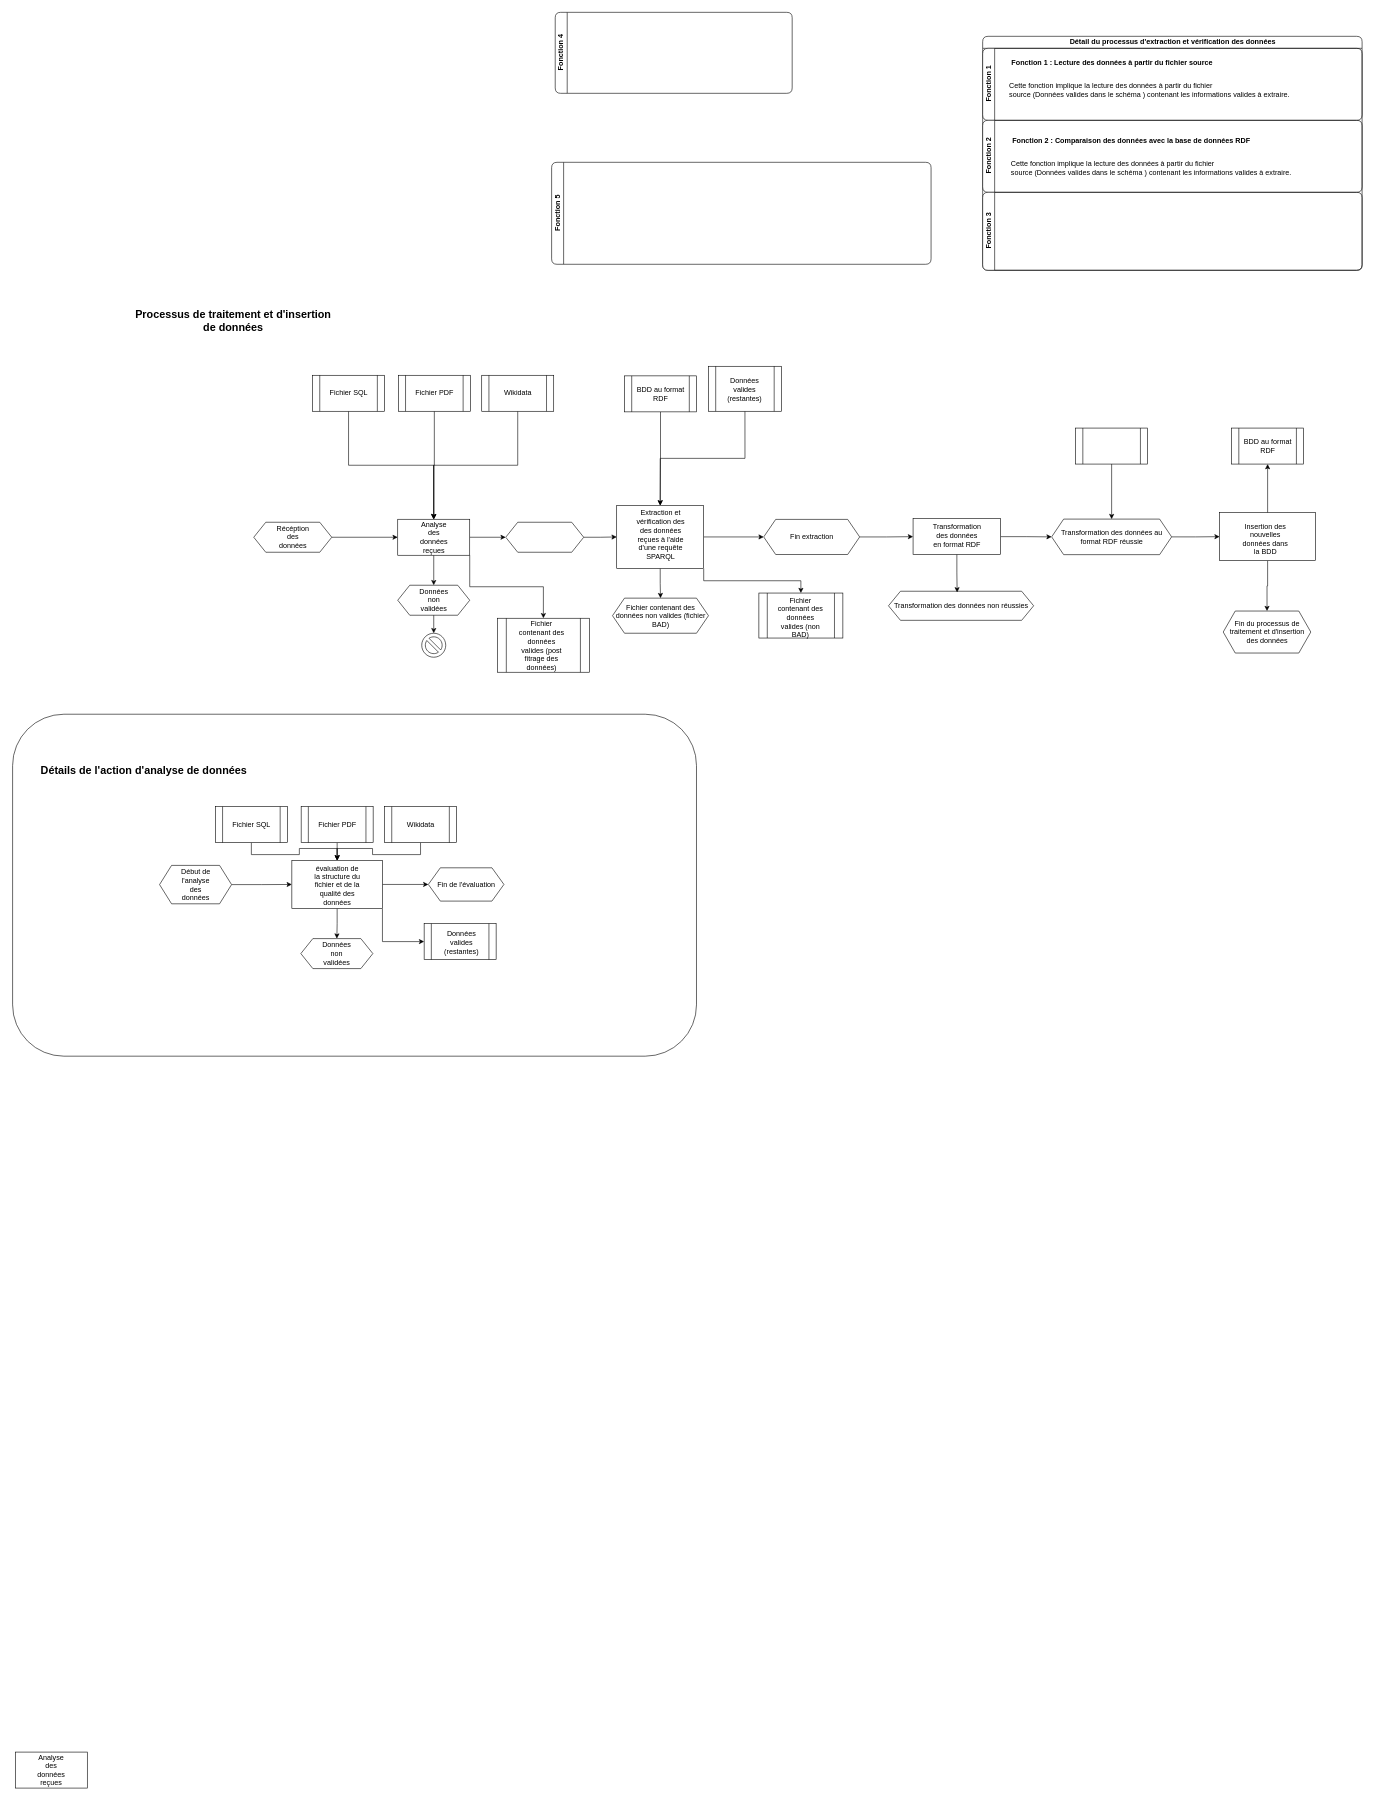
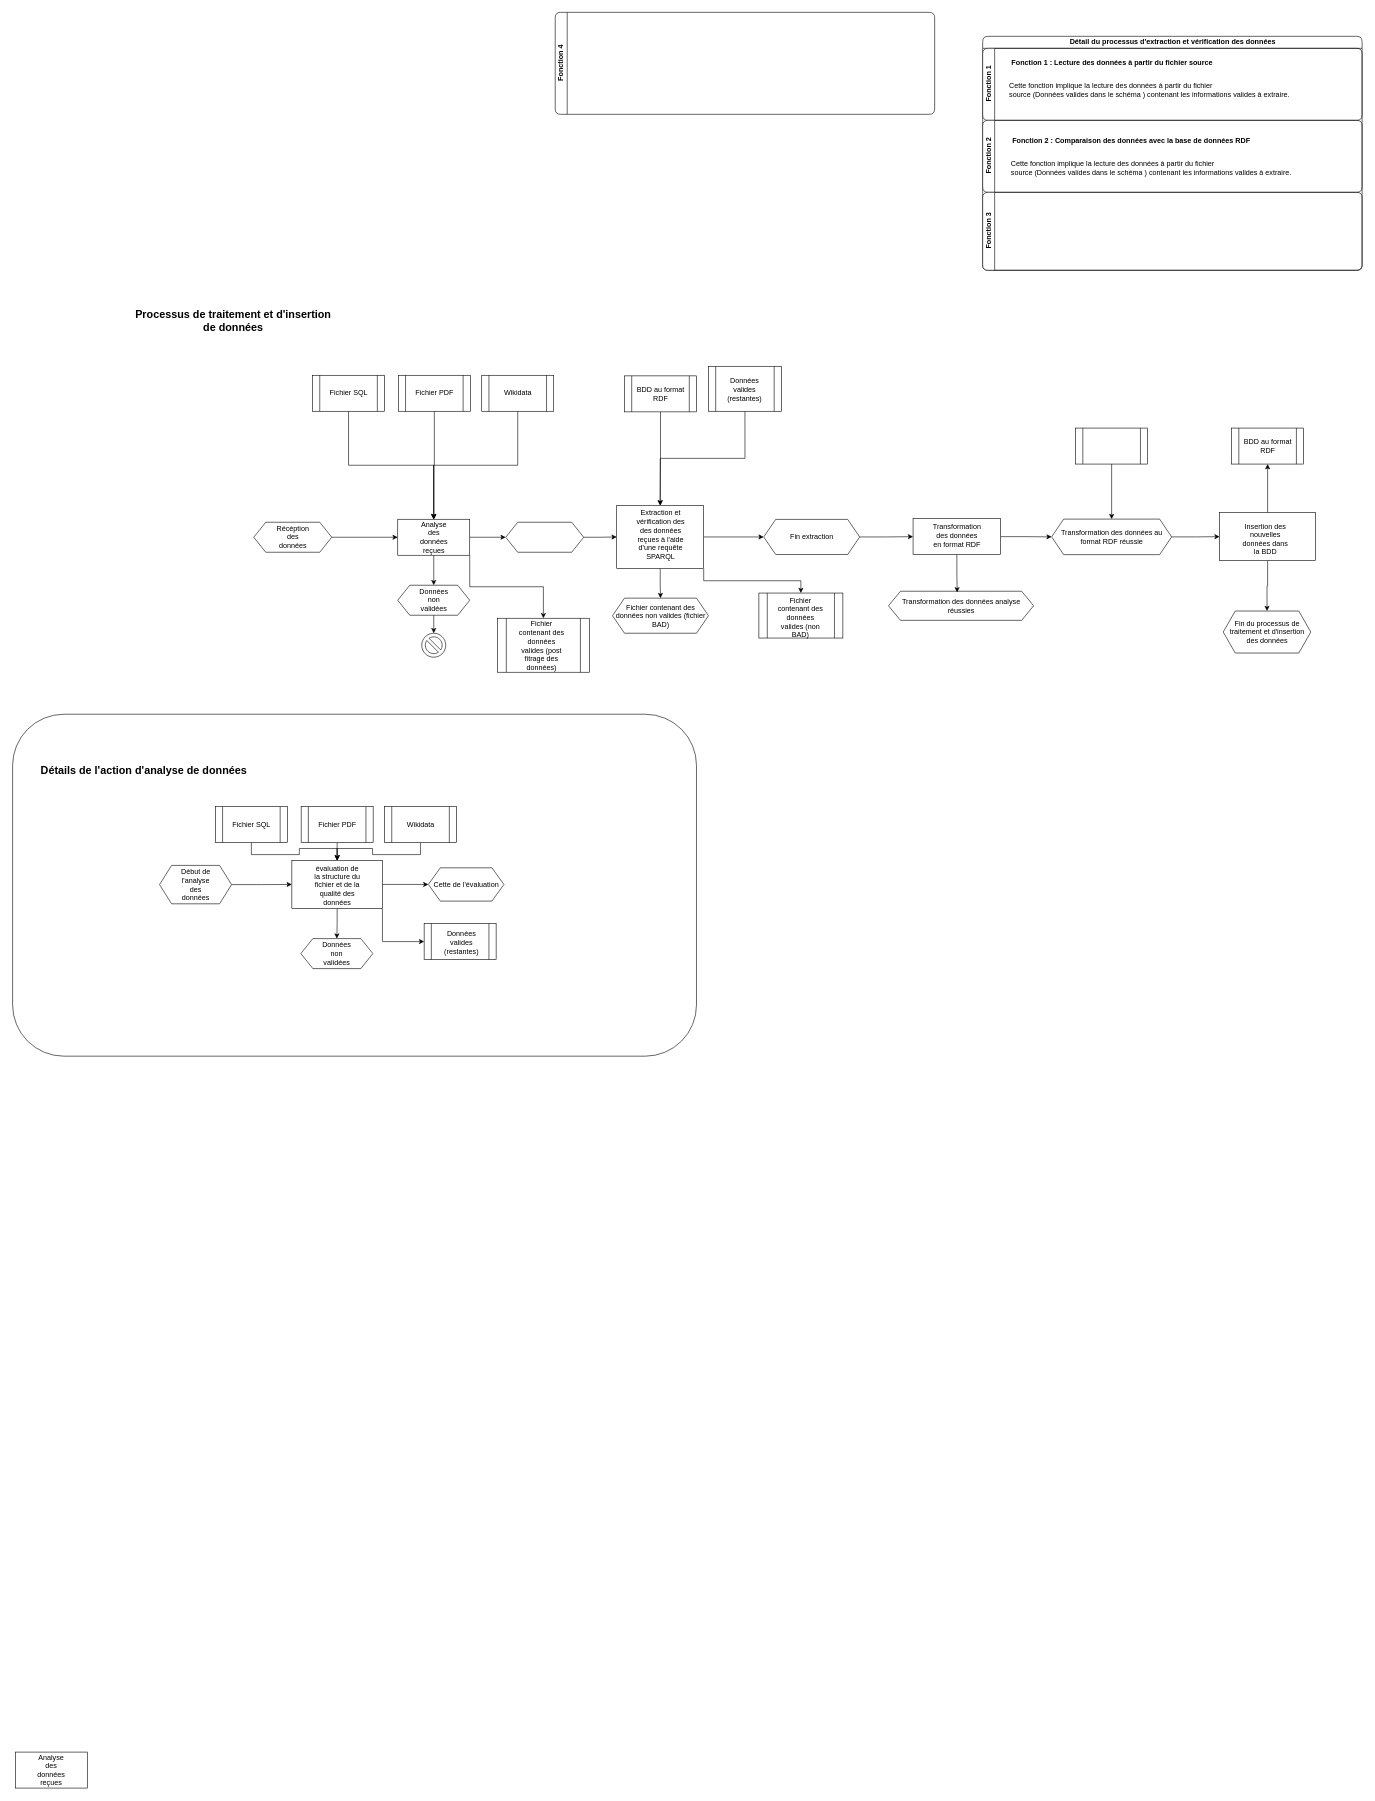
node "Fonction 4": size 237x81 -> 380x102
node "Fonction 5": removed
node "Transformation des données non réussies": label "Transformation des données non réussies" -> "Transformation des données analyse réussies"
node "Fin de l'évaluation": label "Fin de l'évaluation" -> "Cette de l'évaluation"
